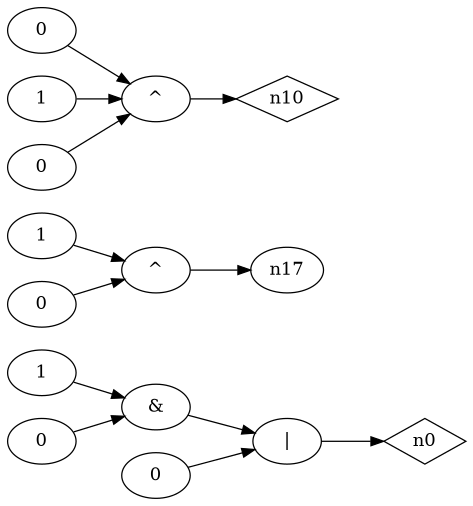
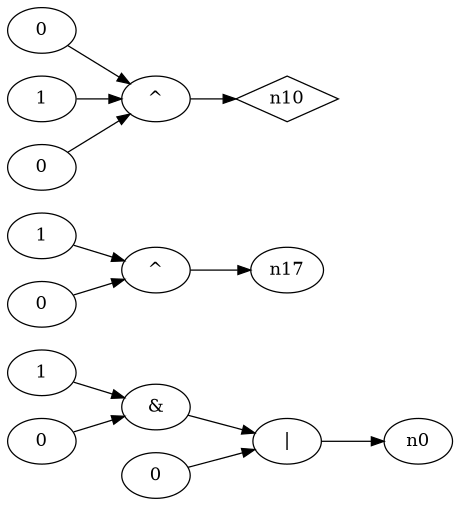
node "n0": shape diamond -> ellipse
